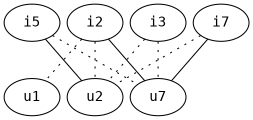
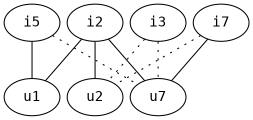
edge "i2" -- "u2": style dotted -> solid
edge "i5" -- "u2": now "i5" -- "u1"
edge "i2" -- "u1": style dotted -> solid
